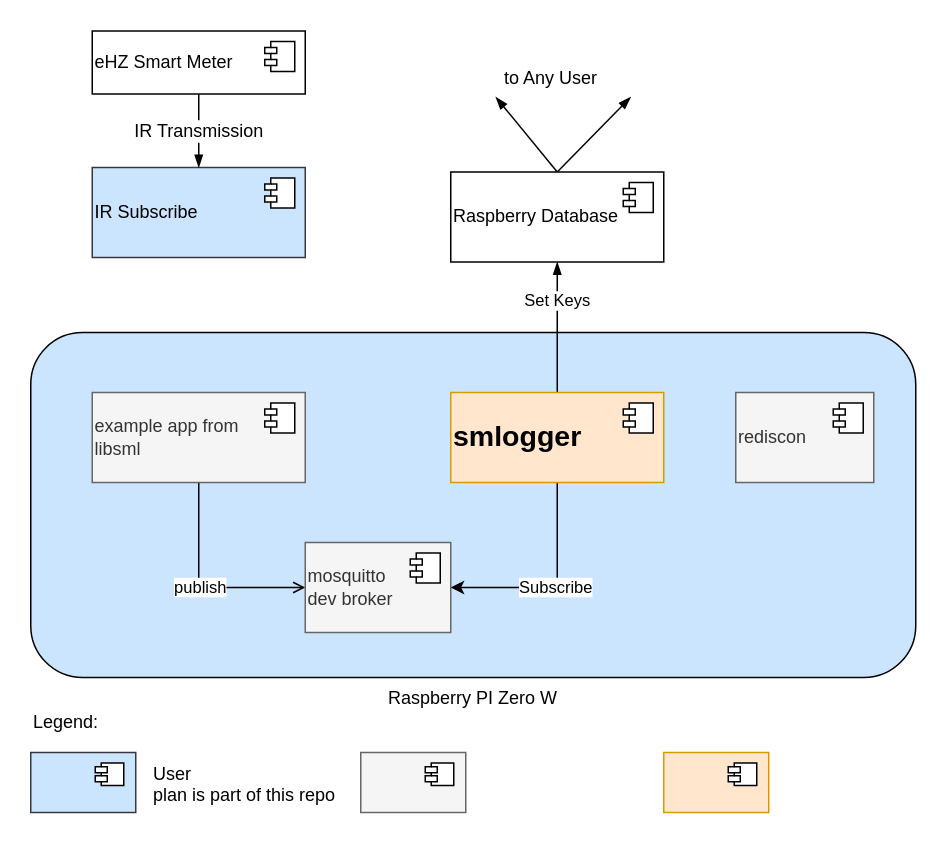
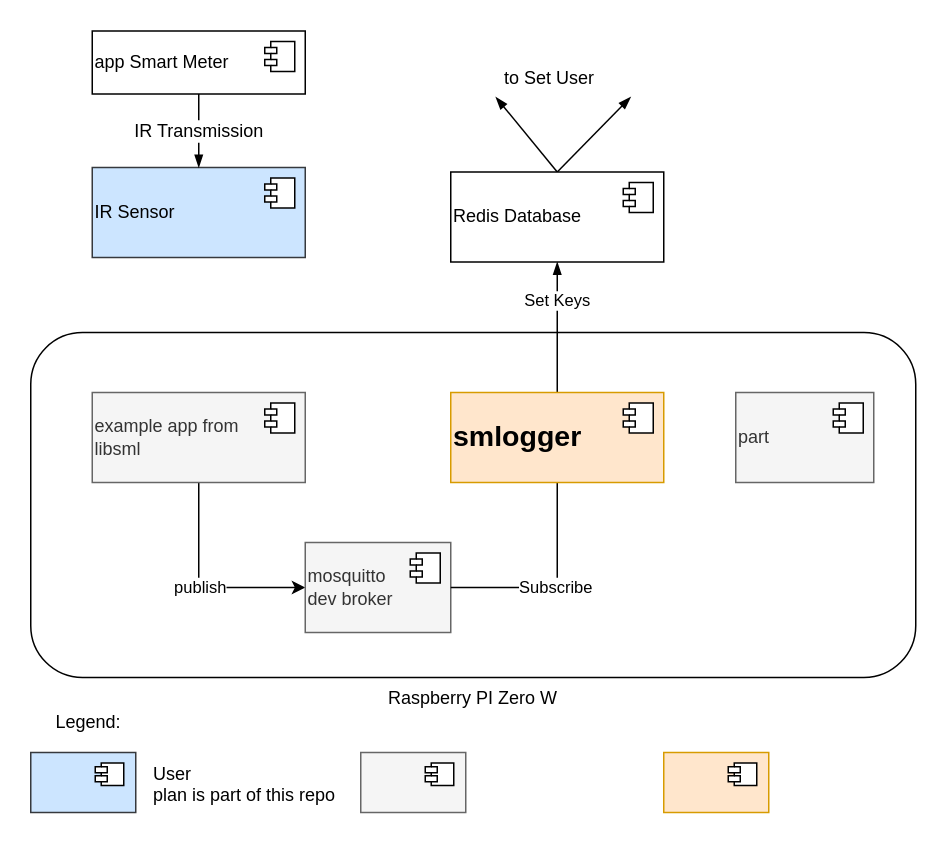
node "eHZ Smart Meter": label "eHZ Smart Meter" -> "app Smart Meter"
node "to Any User": label "to Any User" -> "to Set User"
node "IR Subscribe": label "IR Subscribe" -> "IR Sensor"
node "Raspberry Database": label "Raspberry Database" -> "Redis Database"
node "rediscon": label "rediscon" -> "part"
node "Raspberry PI Zero W": fillcolor #cce5ff -> #ffffff
edge "example app from libsml" -> "mosquitto dev broker": arrowhead open -> classic
edge "smlogger" -> "mosquitto dev broker": arrowhead classic -> none
node "Legend:": moved (76, 722) -> (98, 722)
